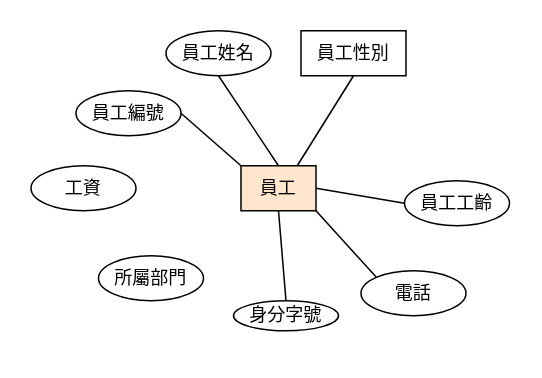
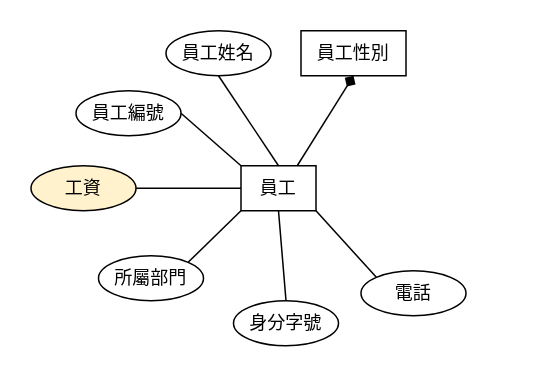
edge "員工性別" -- "員工": arrowhead none -> diamond
node "工資": fillcolor #ffffff -> #fff2cc
edge "工資" -- "員工": added
node "員工": fillcolor #ffe6cc -> #ffffff
edge "員工" -- "員工工齡": removed
node "員工工齡": removed
edge "員工" -- "所屬部門": added
node "身分字號": size 105x30 -> 105x45
